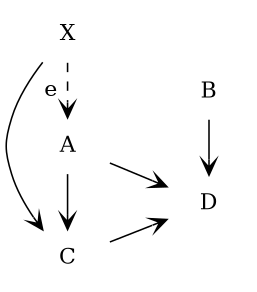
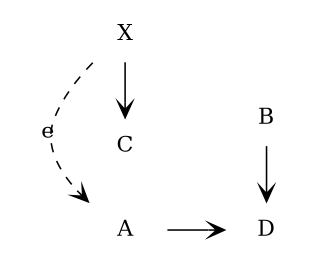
edge "A" -> "C": removed
edge "C" -> "D": removed
